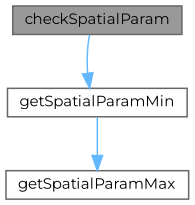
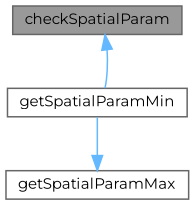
edge "checkSpatialParam" -> "getSpatialParamMin": reversed
